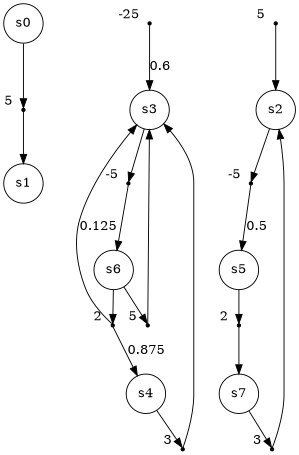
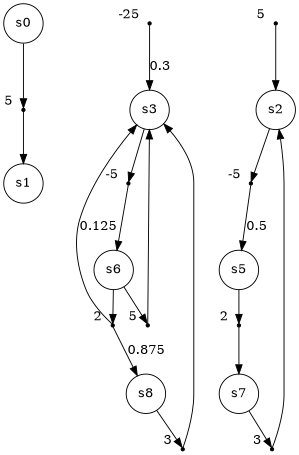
edge "-25" -> "s3": label "0.6" -> "0.3"
node "s4": label "s4" -> "s8"
